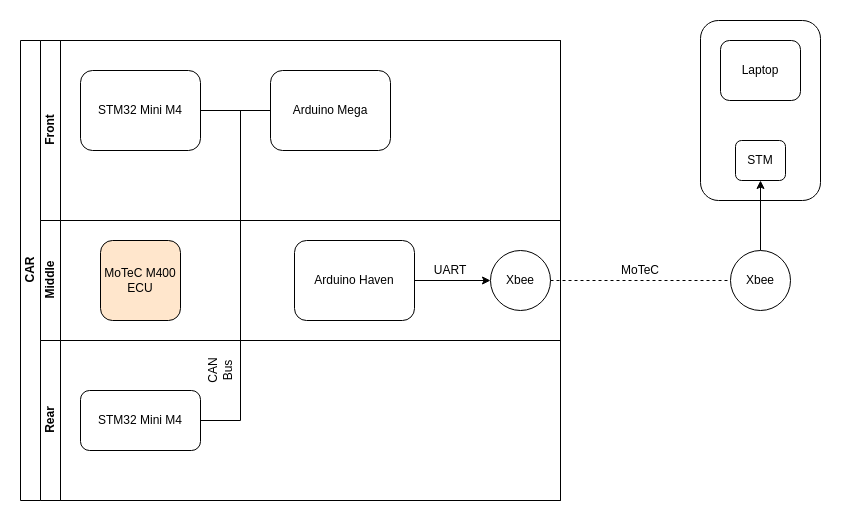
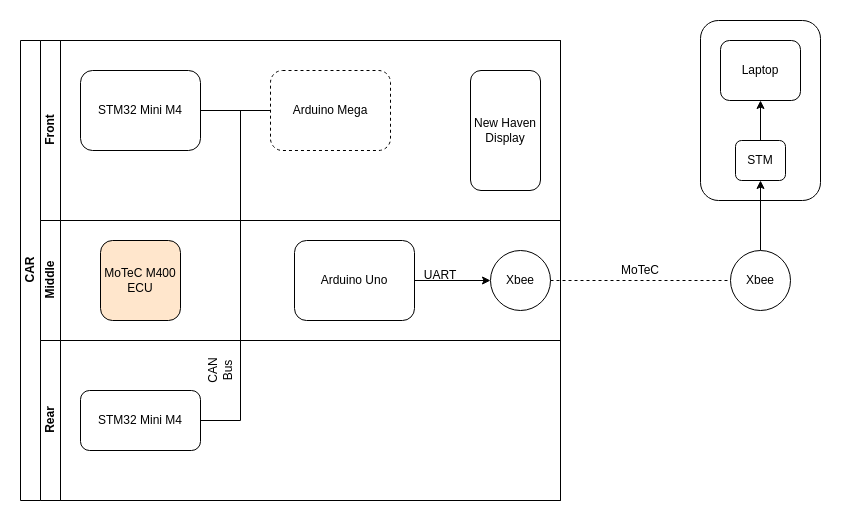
node "Arduino Mega": style solid -> dashed
edge "STM" -> "Laptop": added
node "New Haven Display": added
node "UART": moved (451, 271) -> (441, 276)
node "Arduino Haven": label "Arduino Haven" -> "Arduino Uno"
